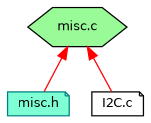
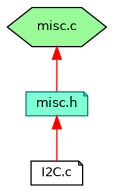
edge "I2C.c" -> "misc.c": now "I2C.c" -> "misc.h"
